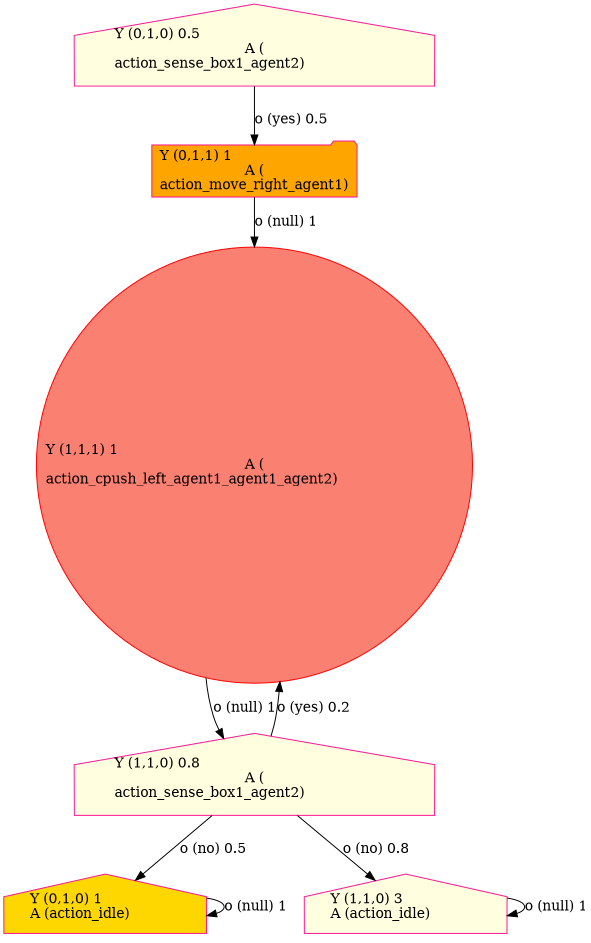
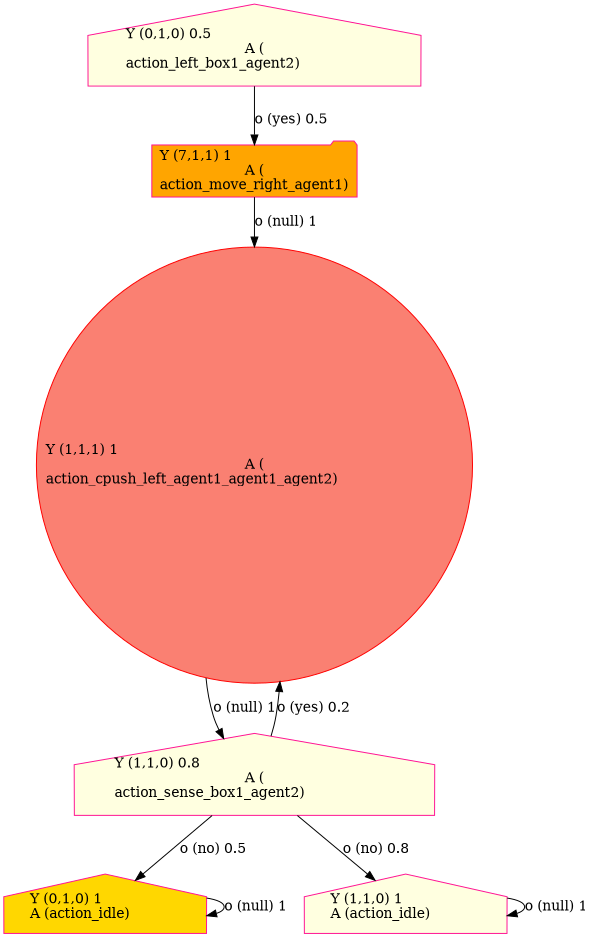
node "Y (0,1,0) 0.5 A ( action_sense_box1_agent2)": label "Y (0,1,0) 0.5 A ( action_sense_box1_agent2)" -> "Y (0,1,0) 0.5 A ( action_left_box1_agent2)"
node "Y (0,1,1) 1 A ( action_move_right_agent1)": label "Y (0,1,1) 1 A ( action_move_right_agent1)" -> "Y (7,1,1) 1 A ( action_move_right_agent1)"
node "Y (1,1,0) 3 A (action_idle)": label "Y (1,1,0) 3 A (action_idle)" -> "Y (1,1,0) 1 A (action_idle)"
